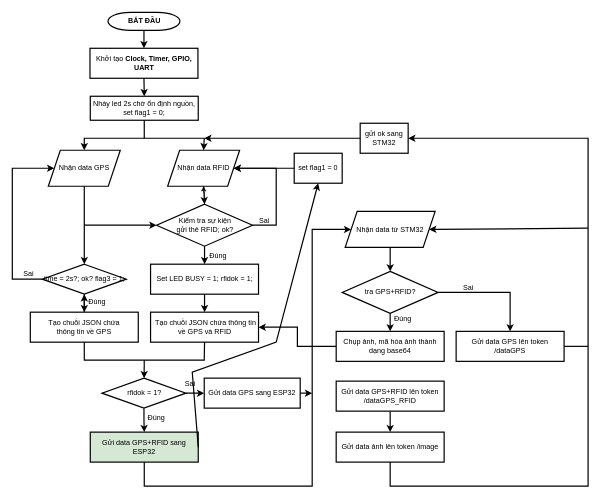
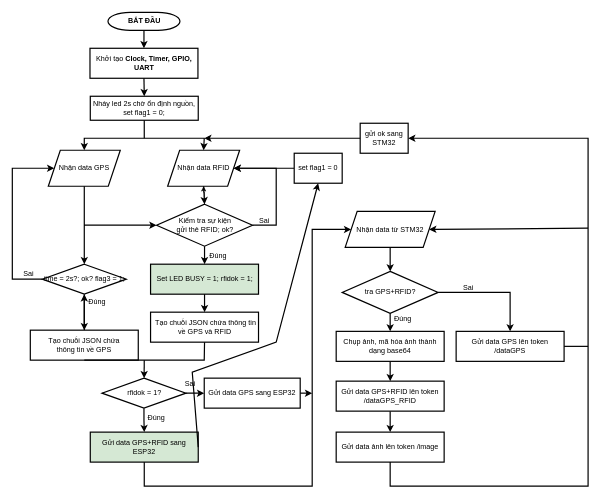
node "Set LED BUSY = 1; rfidok = 1;": fillcolor #ffffff -> #d5e8d4
node "Tạo chuỗi JSON chứa thông tin về GPS": moved (84, 327) -> (84, 345)
edge "Chụp ảnh, mã hóa ảnh thành dạng base64" -> "Tạo chuỗi JSON chứa thông tin về GPS và RFID": now "Chụp ảnh, mã hóa ảnh thành dạng base64" -> "Gửi data GPS+RFID lên token /dataGPS_RFID"
